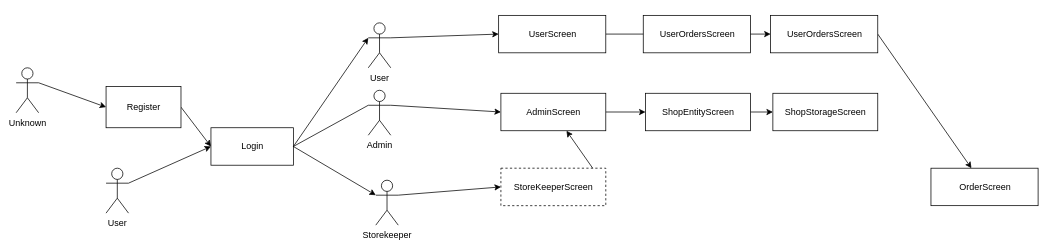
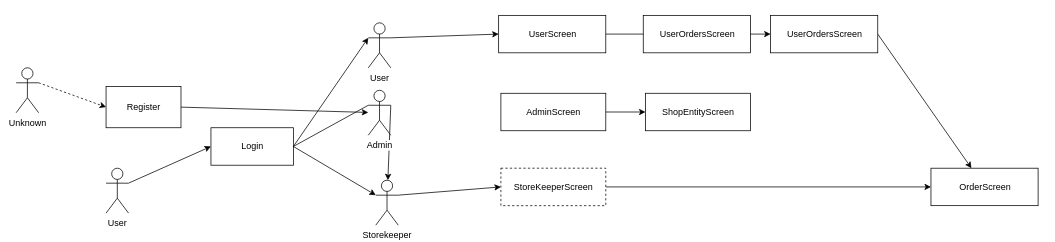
edge "Unknown" -> "Register": style solid -> dashed
edge "Admin" -> "AdminScreen": now "Admin" -> "Storekeeper"
edge "ShopEntityScreen" -> "ShopStorageScreen": removed
node "ShopStorageScreen": removed
edge "Register" -> "Login": now "Register" -> "Admin"
edge "StoreKeeperScreen" -> "AdminScreen": now "StoreKeeperScreen" -> "OrderScreen"
